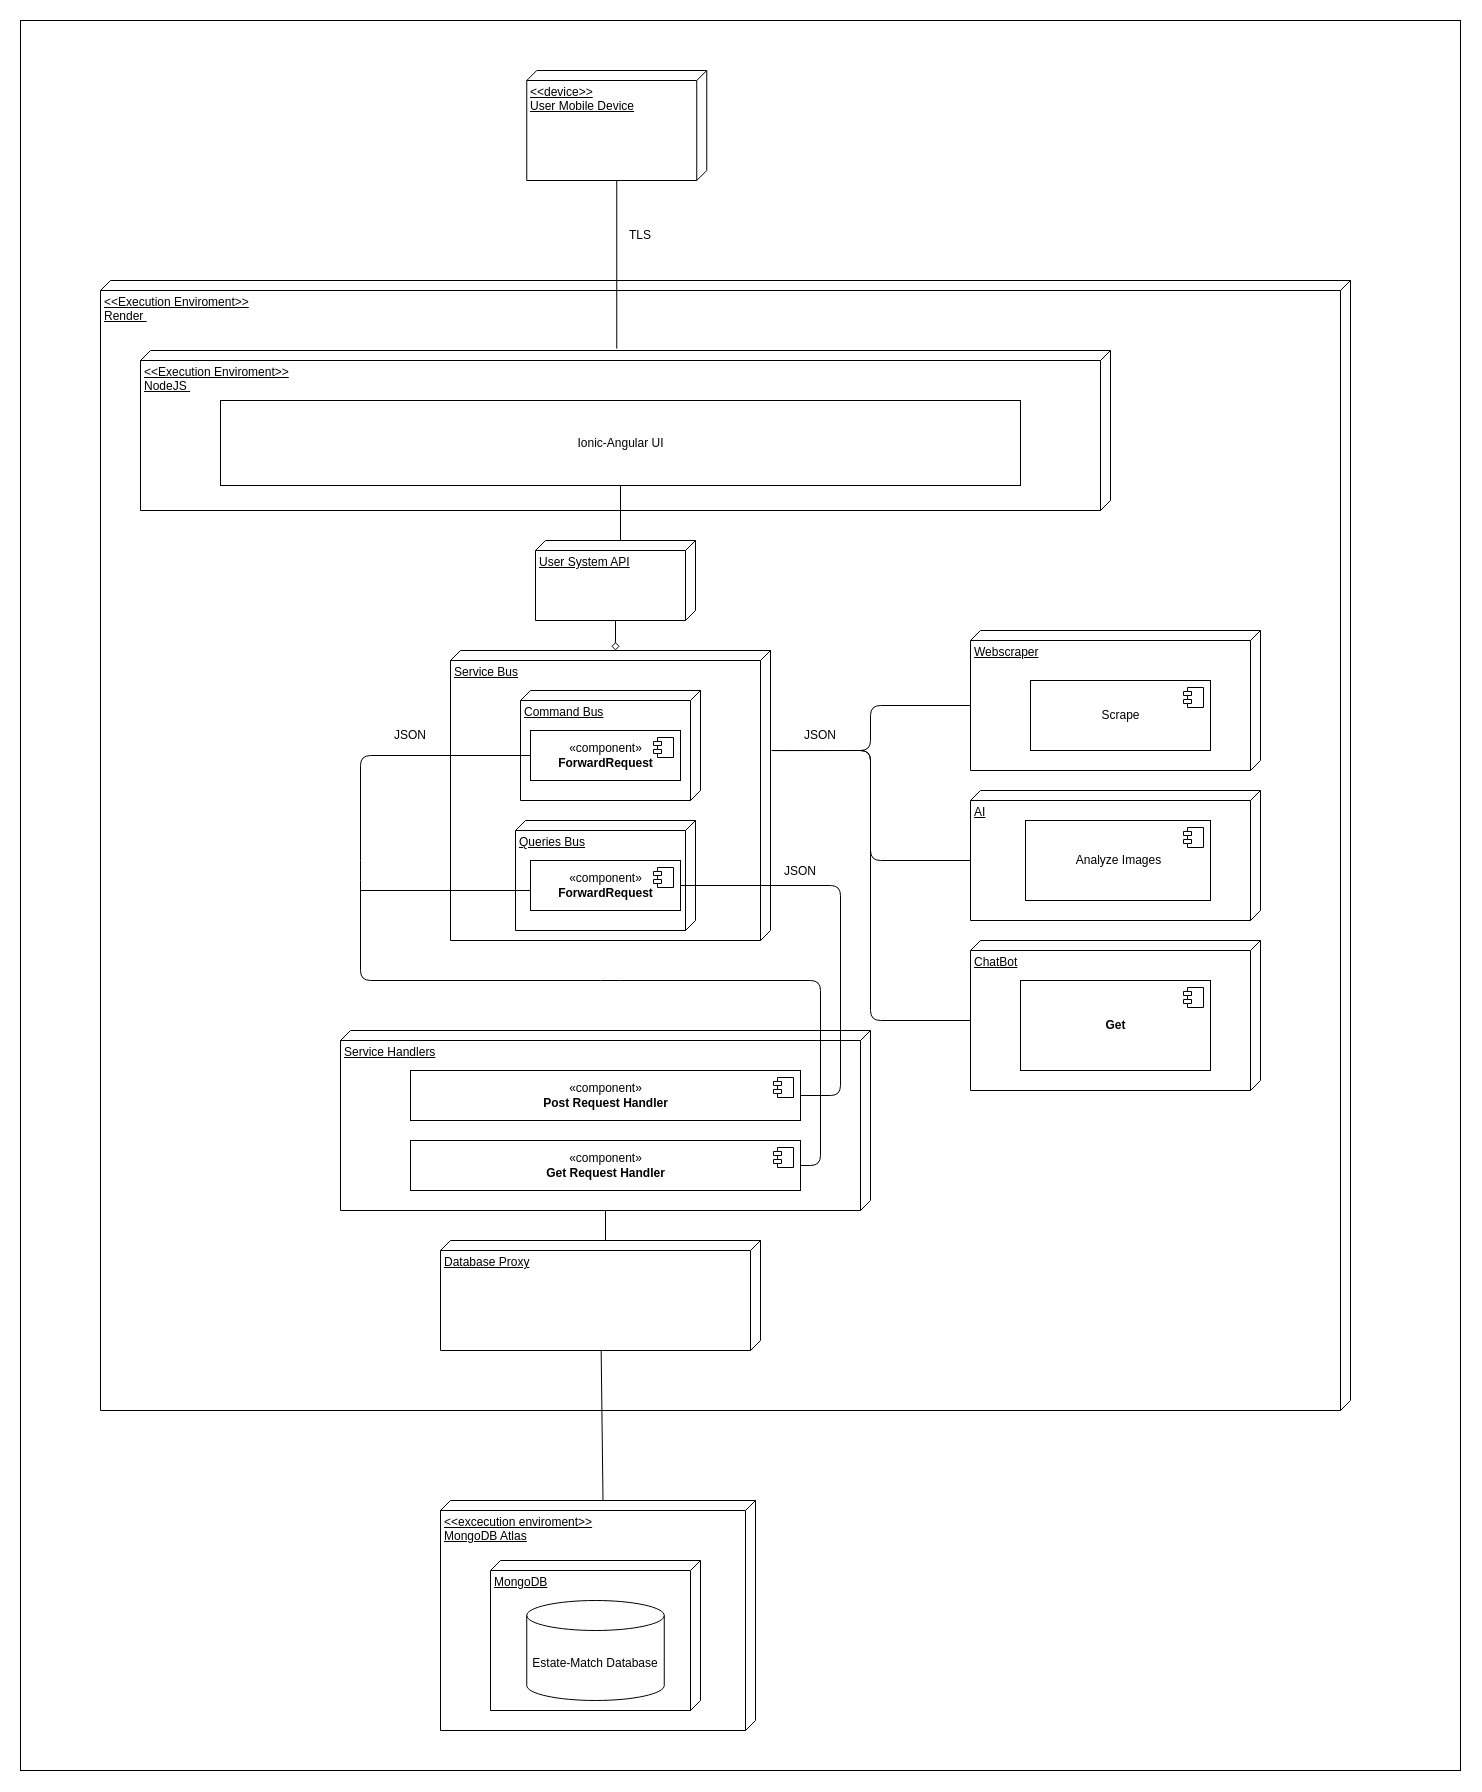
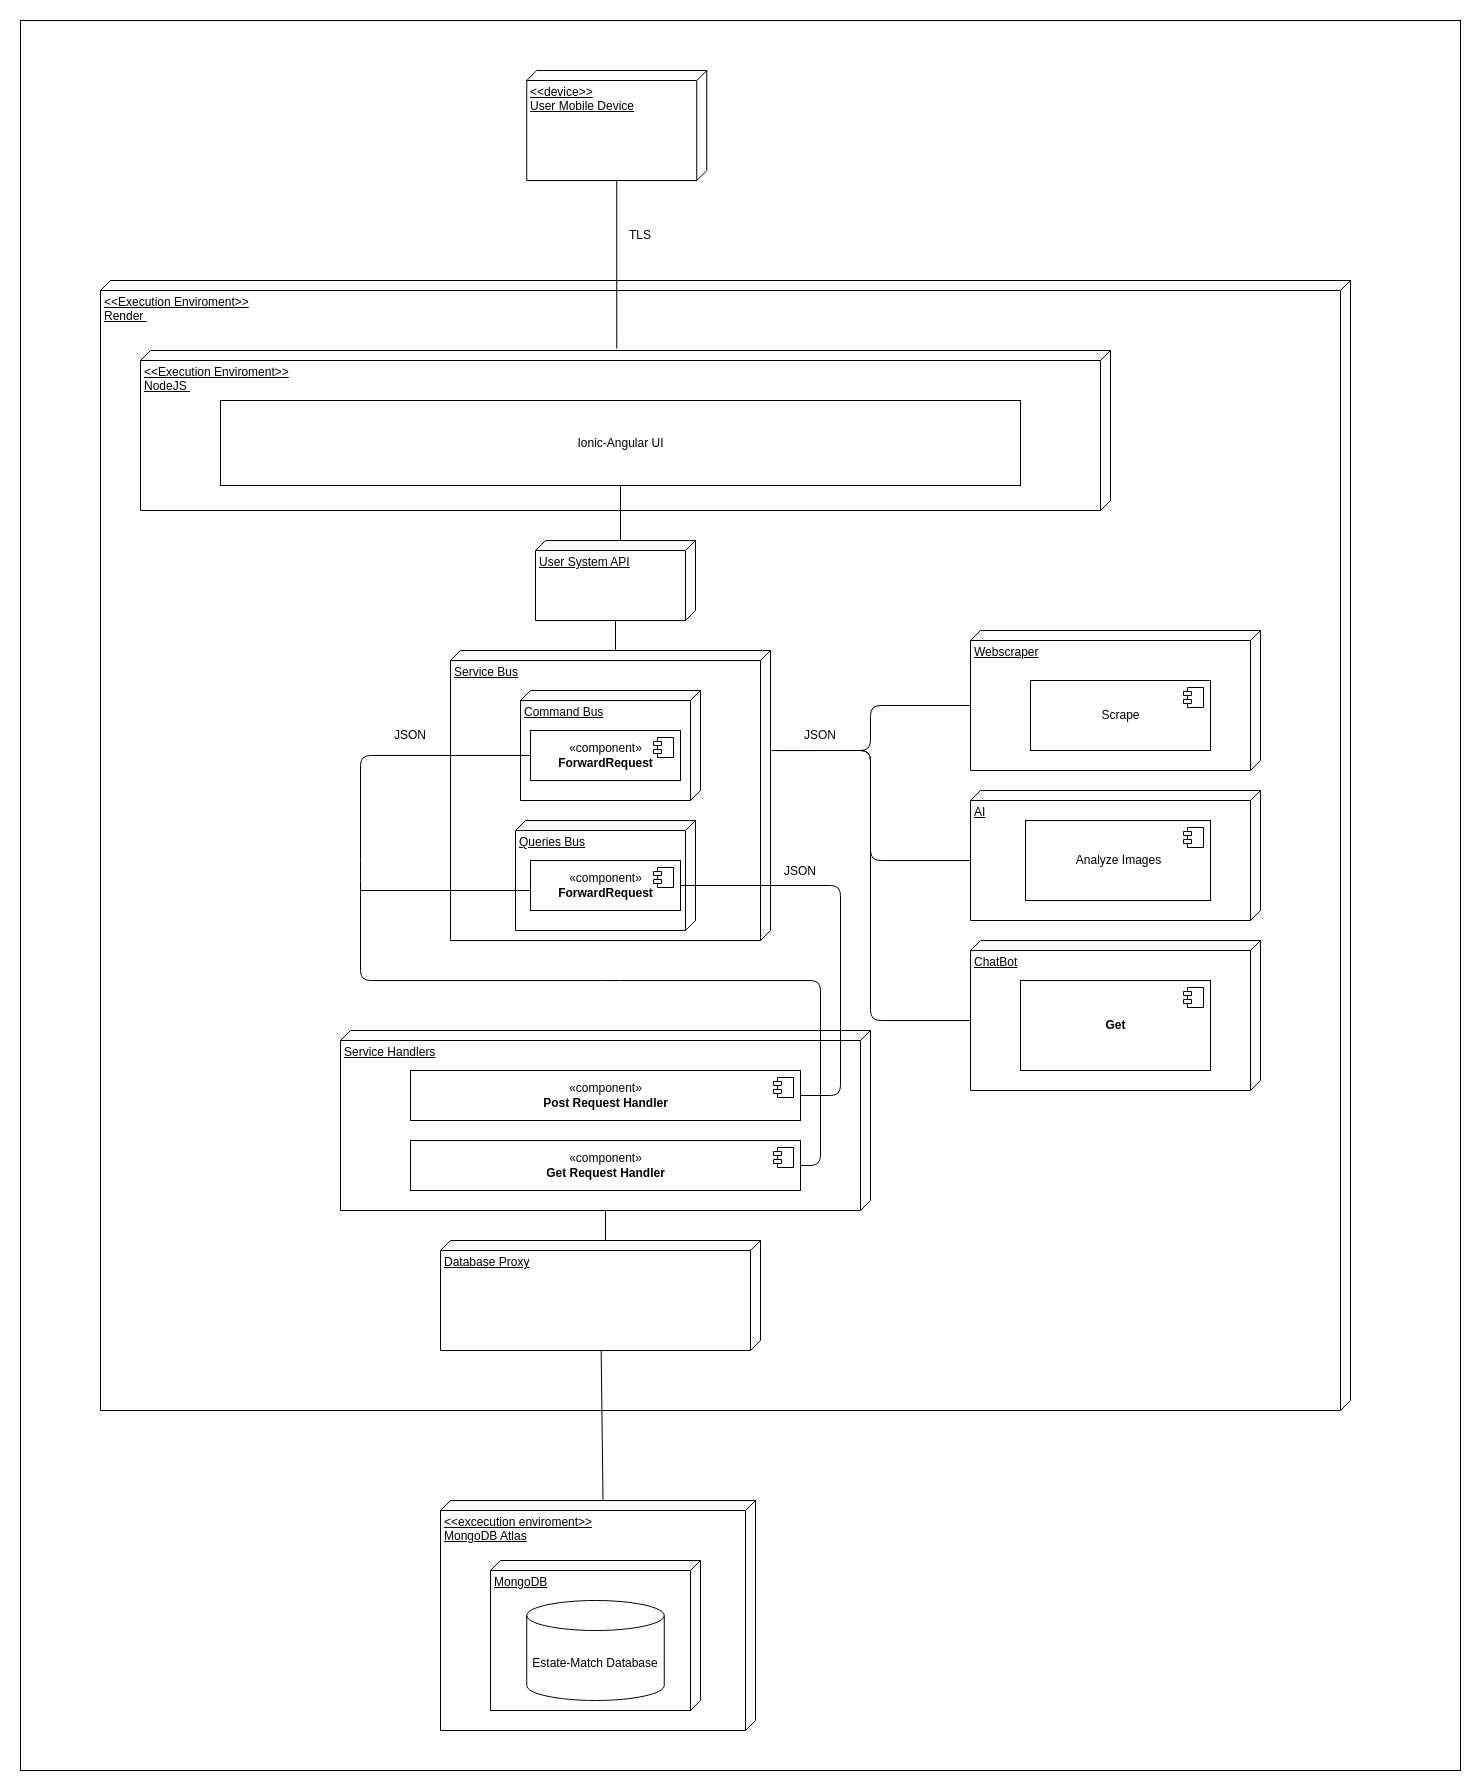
edge "User System API" -> "Service Bus": arrowhead diamond -> none
